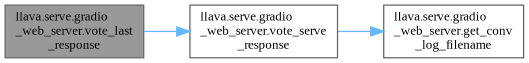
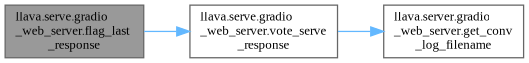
node "llava.serve.gradio _web_server.vote_last _response": label "llava.serve.gradio _web_server.vote_last _response" -> "llava.serve.gradio _web_server.flag_last _response"
node "llava.serve.gradio _web_server.get_conv _log_filename": label "llava.serve.gradio _web_server.get_conv _log_filename" -> "llava.server.gradio _web_server.get_conv _log_filename"
